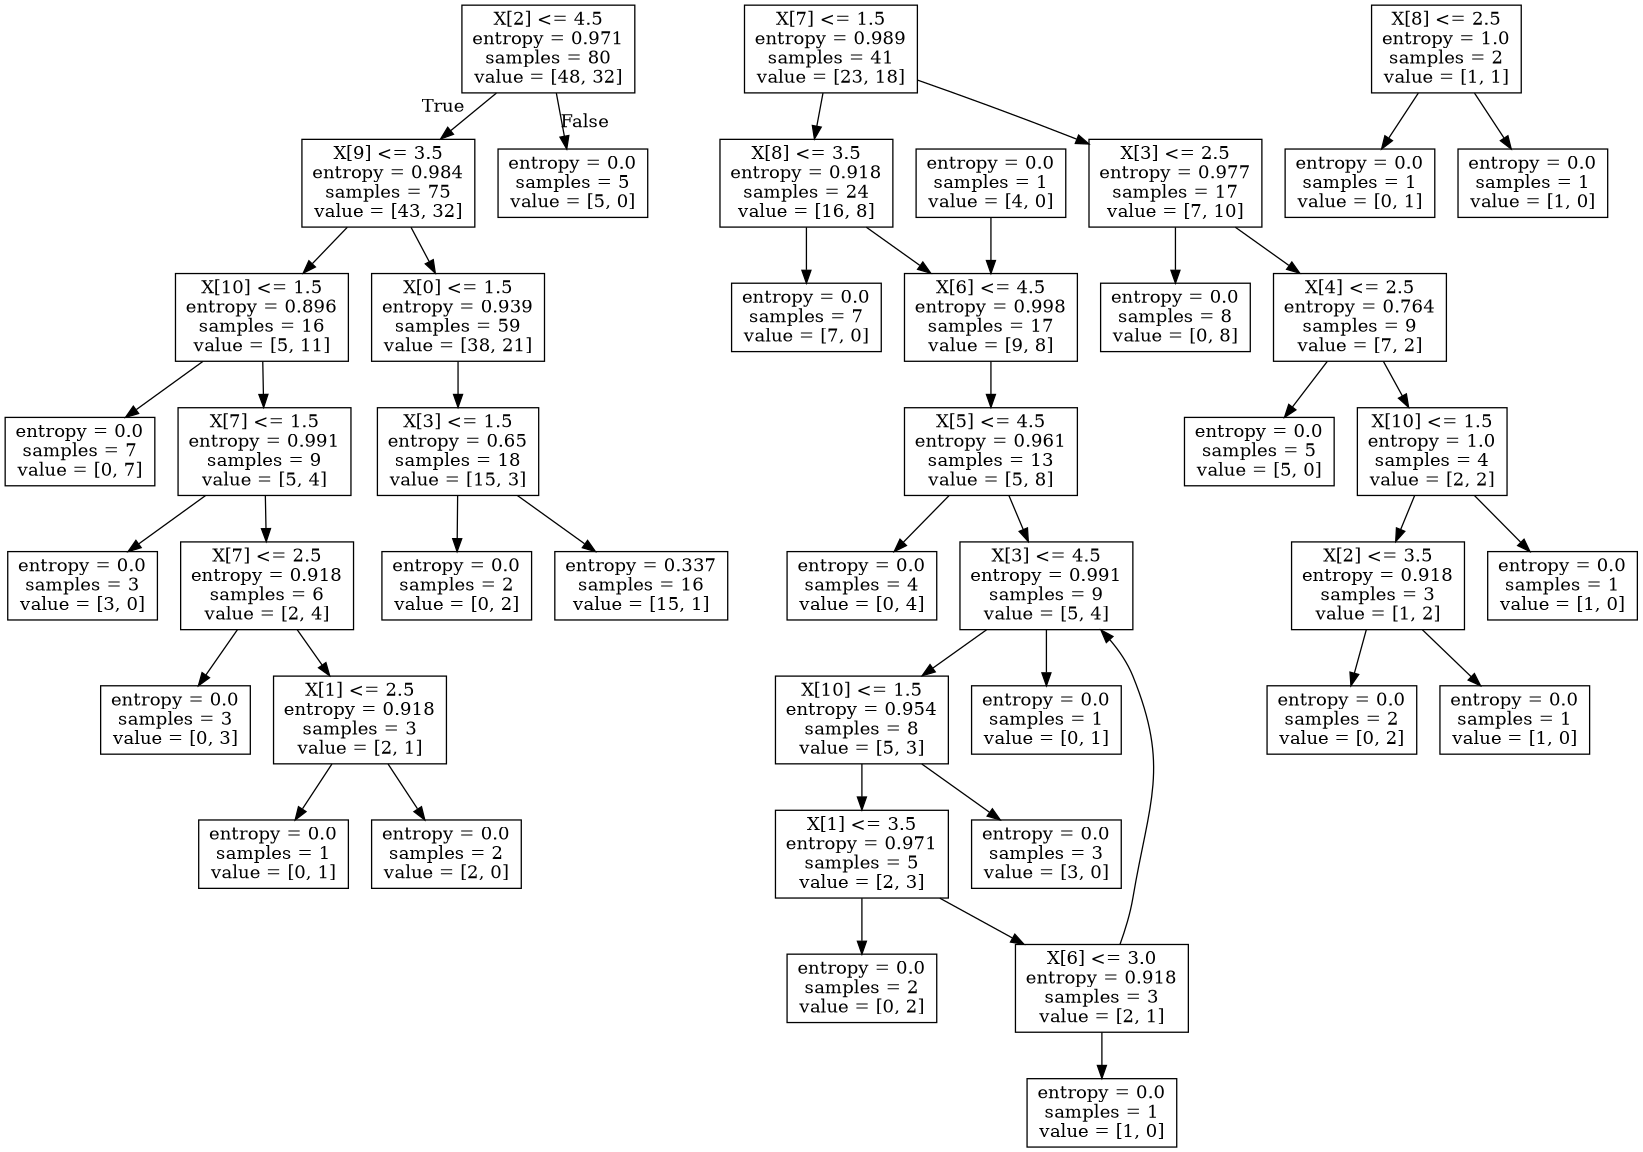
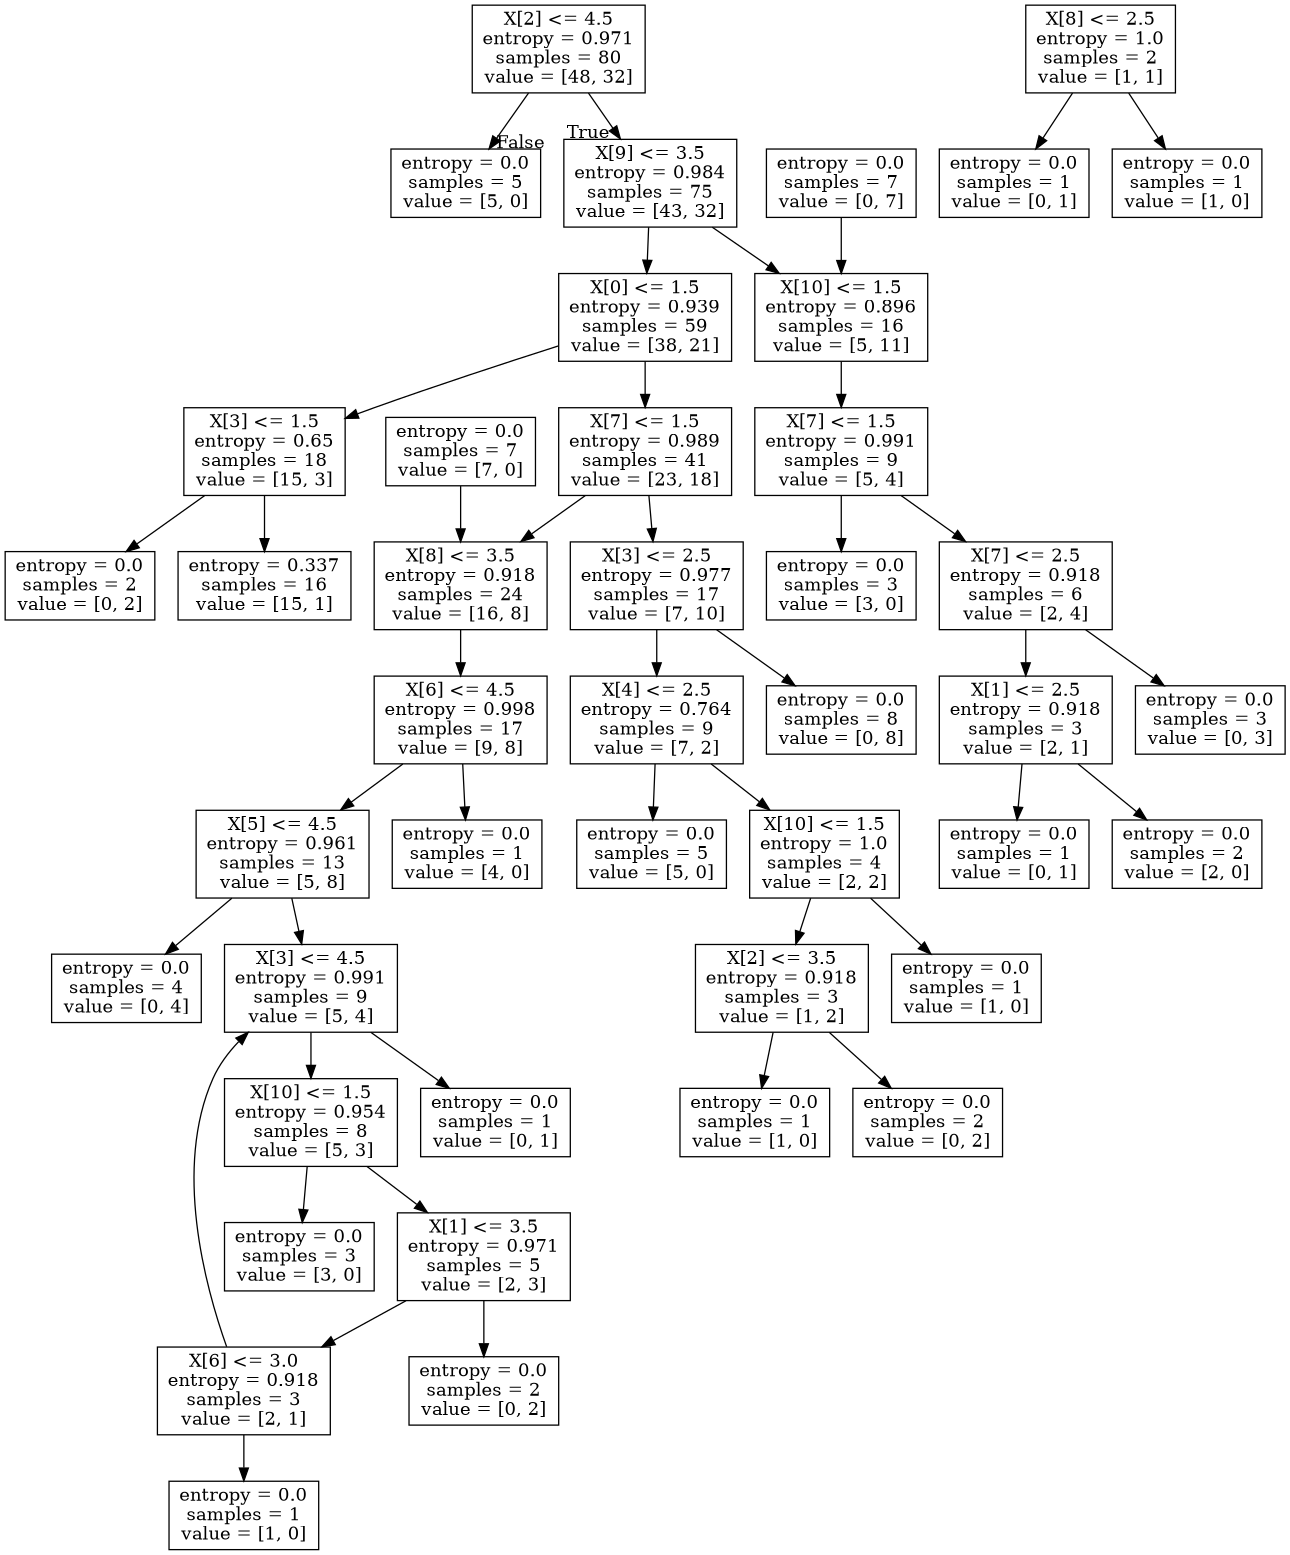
edge "entropy = 0.0 samples = 1 value = [4, 0]" -> "X[6] <= 4.5 entropy = 0.998 samples = 17 value = [9, 8]": reversed
edge "X[8] <= 3.5 entropy = 0.918 samples = 24 value = [16, 8]" -> "entropy = 0.0 samples = 7 value = [7, 0]": reversed
edge "X[0] <= 1.5 entropy = 0.939 samples = 59 value = [38, 21]" -> "X[7] <= 1.5 entropy = 0.989 samples = 41 value = [23, 18]": added
edge "X[10] <= 1.5 entropy = 0.896 samples = 16 value = [5, 11]" -> "entropy = 0.0 samples = 7 value = [0, 7]": reversed
